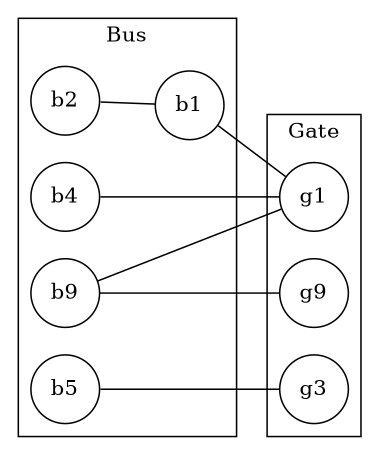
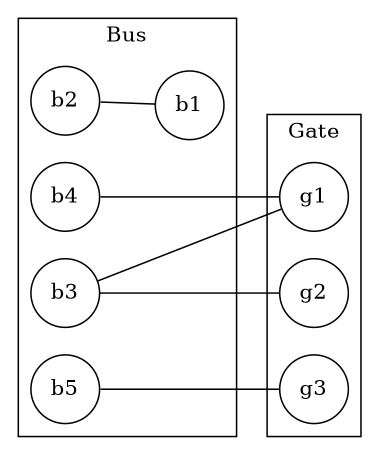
edge "b1" -- "g1": removed
node "b9": label "b9" -> "b3"
node "g9": label "g9" -> "g2"
